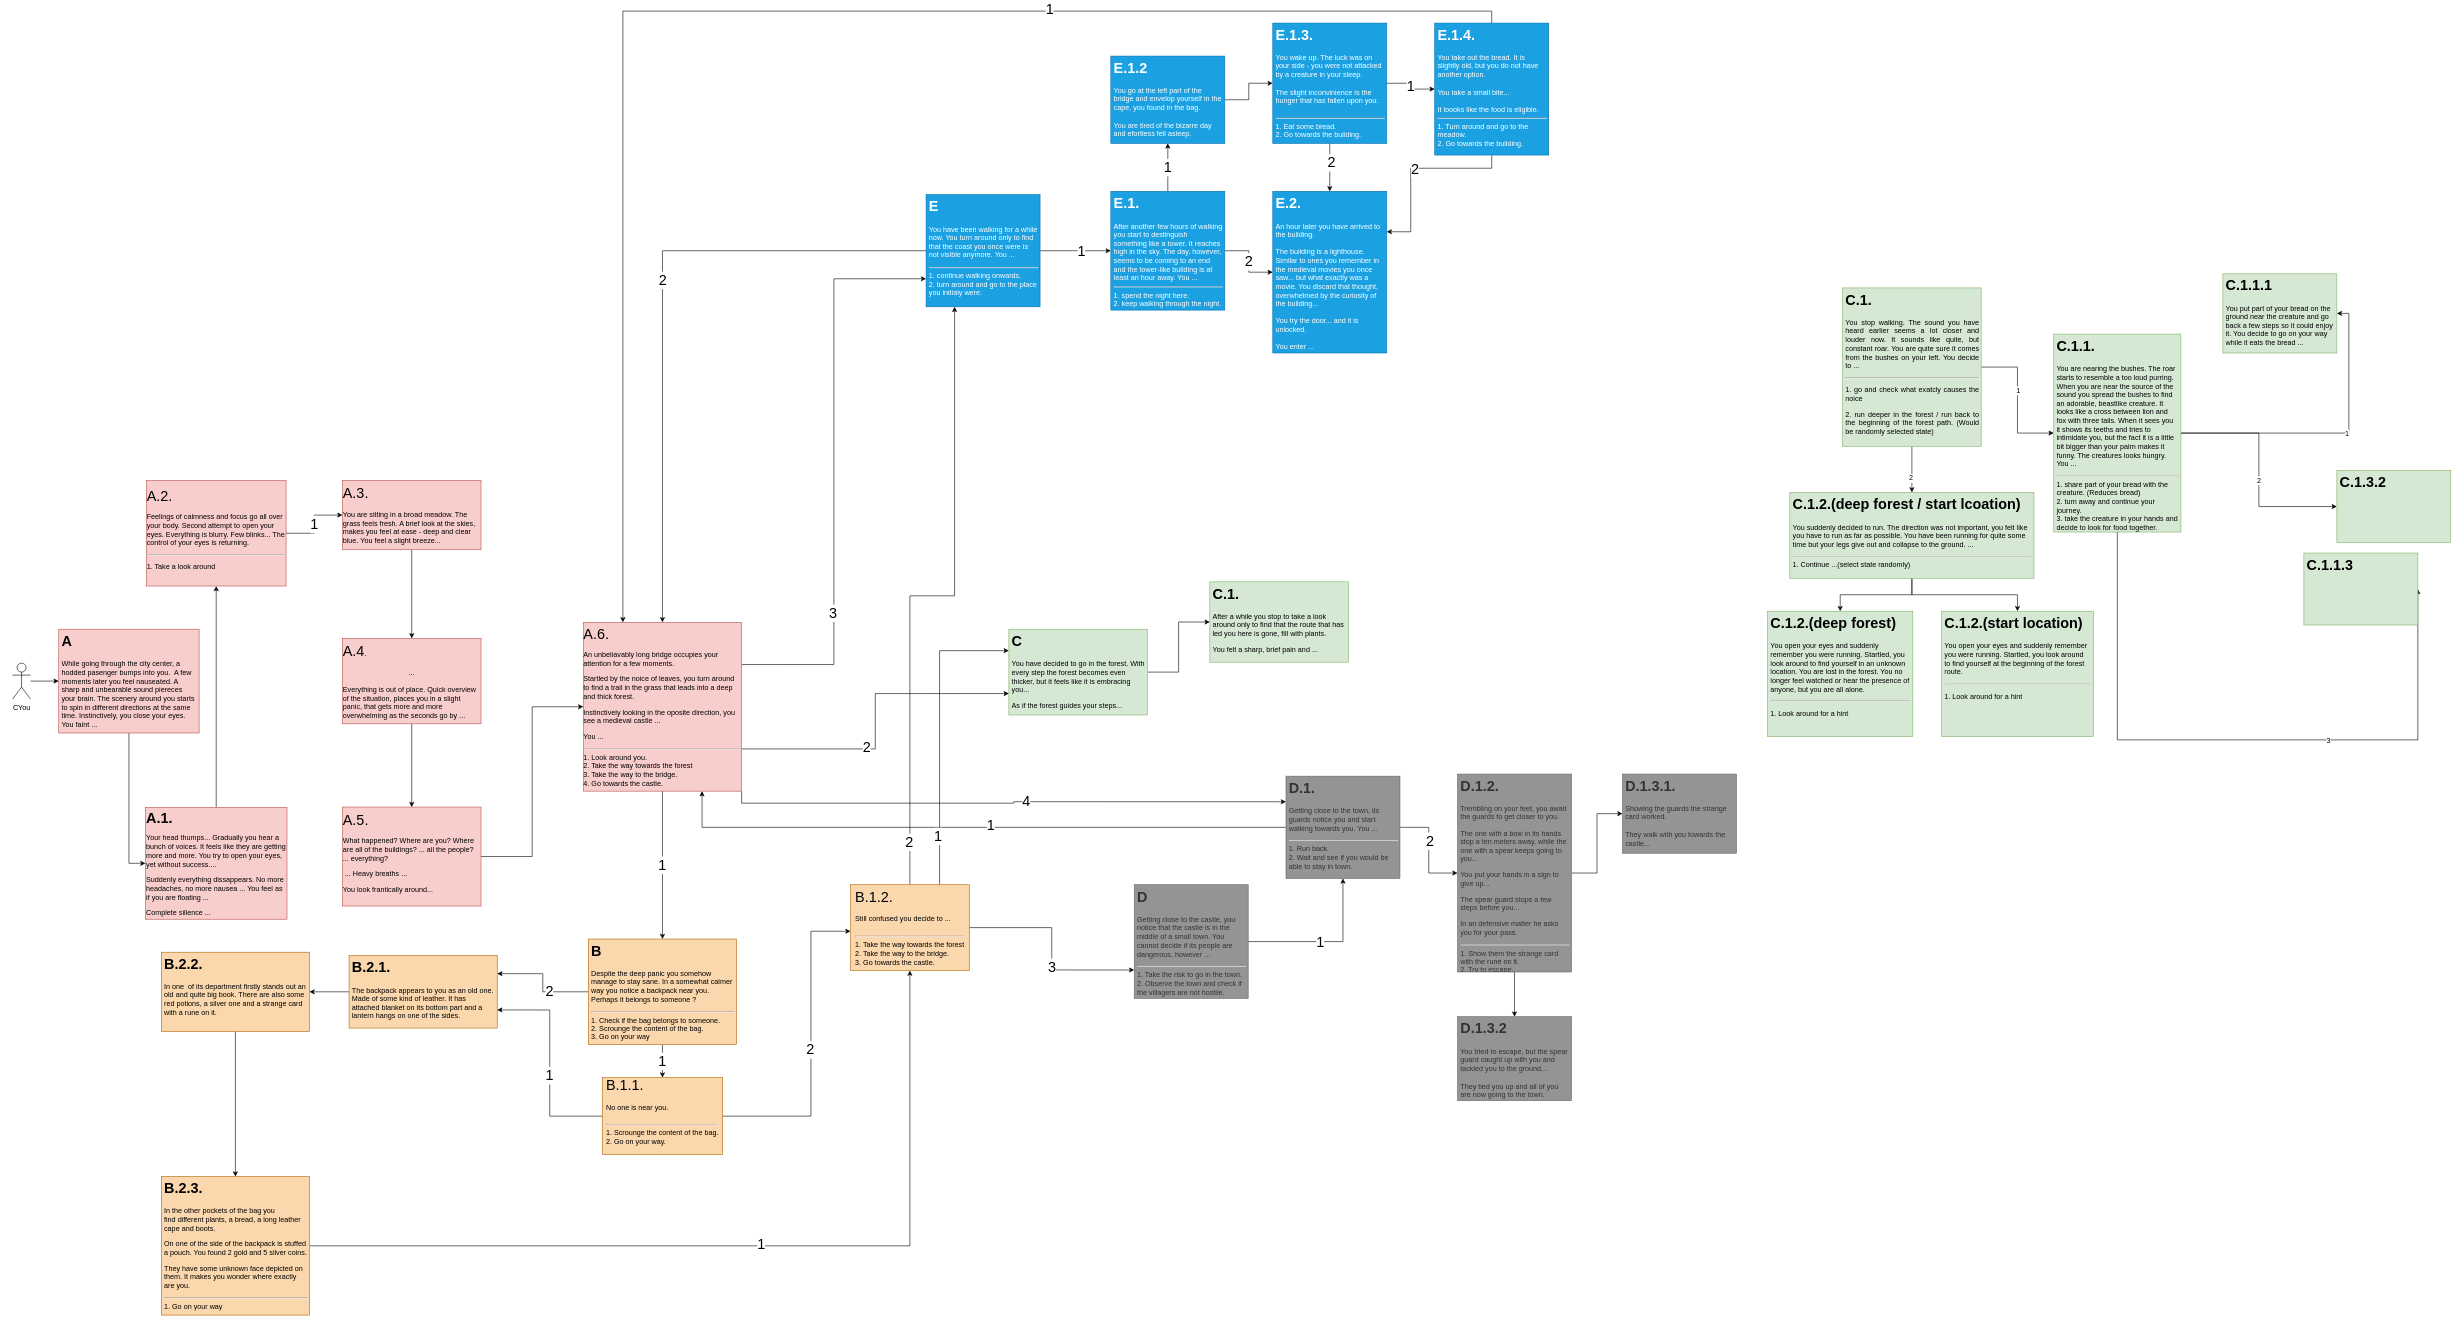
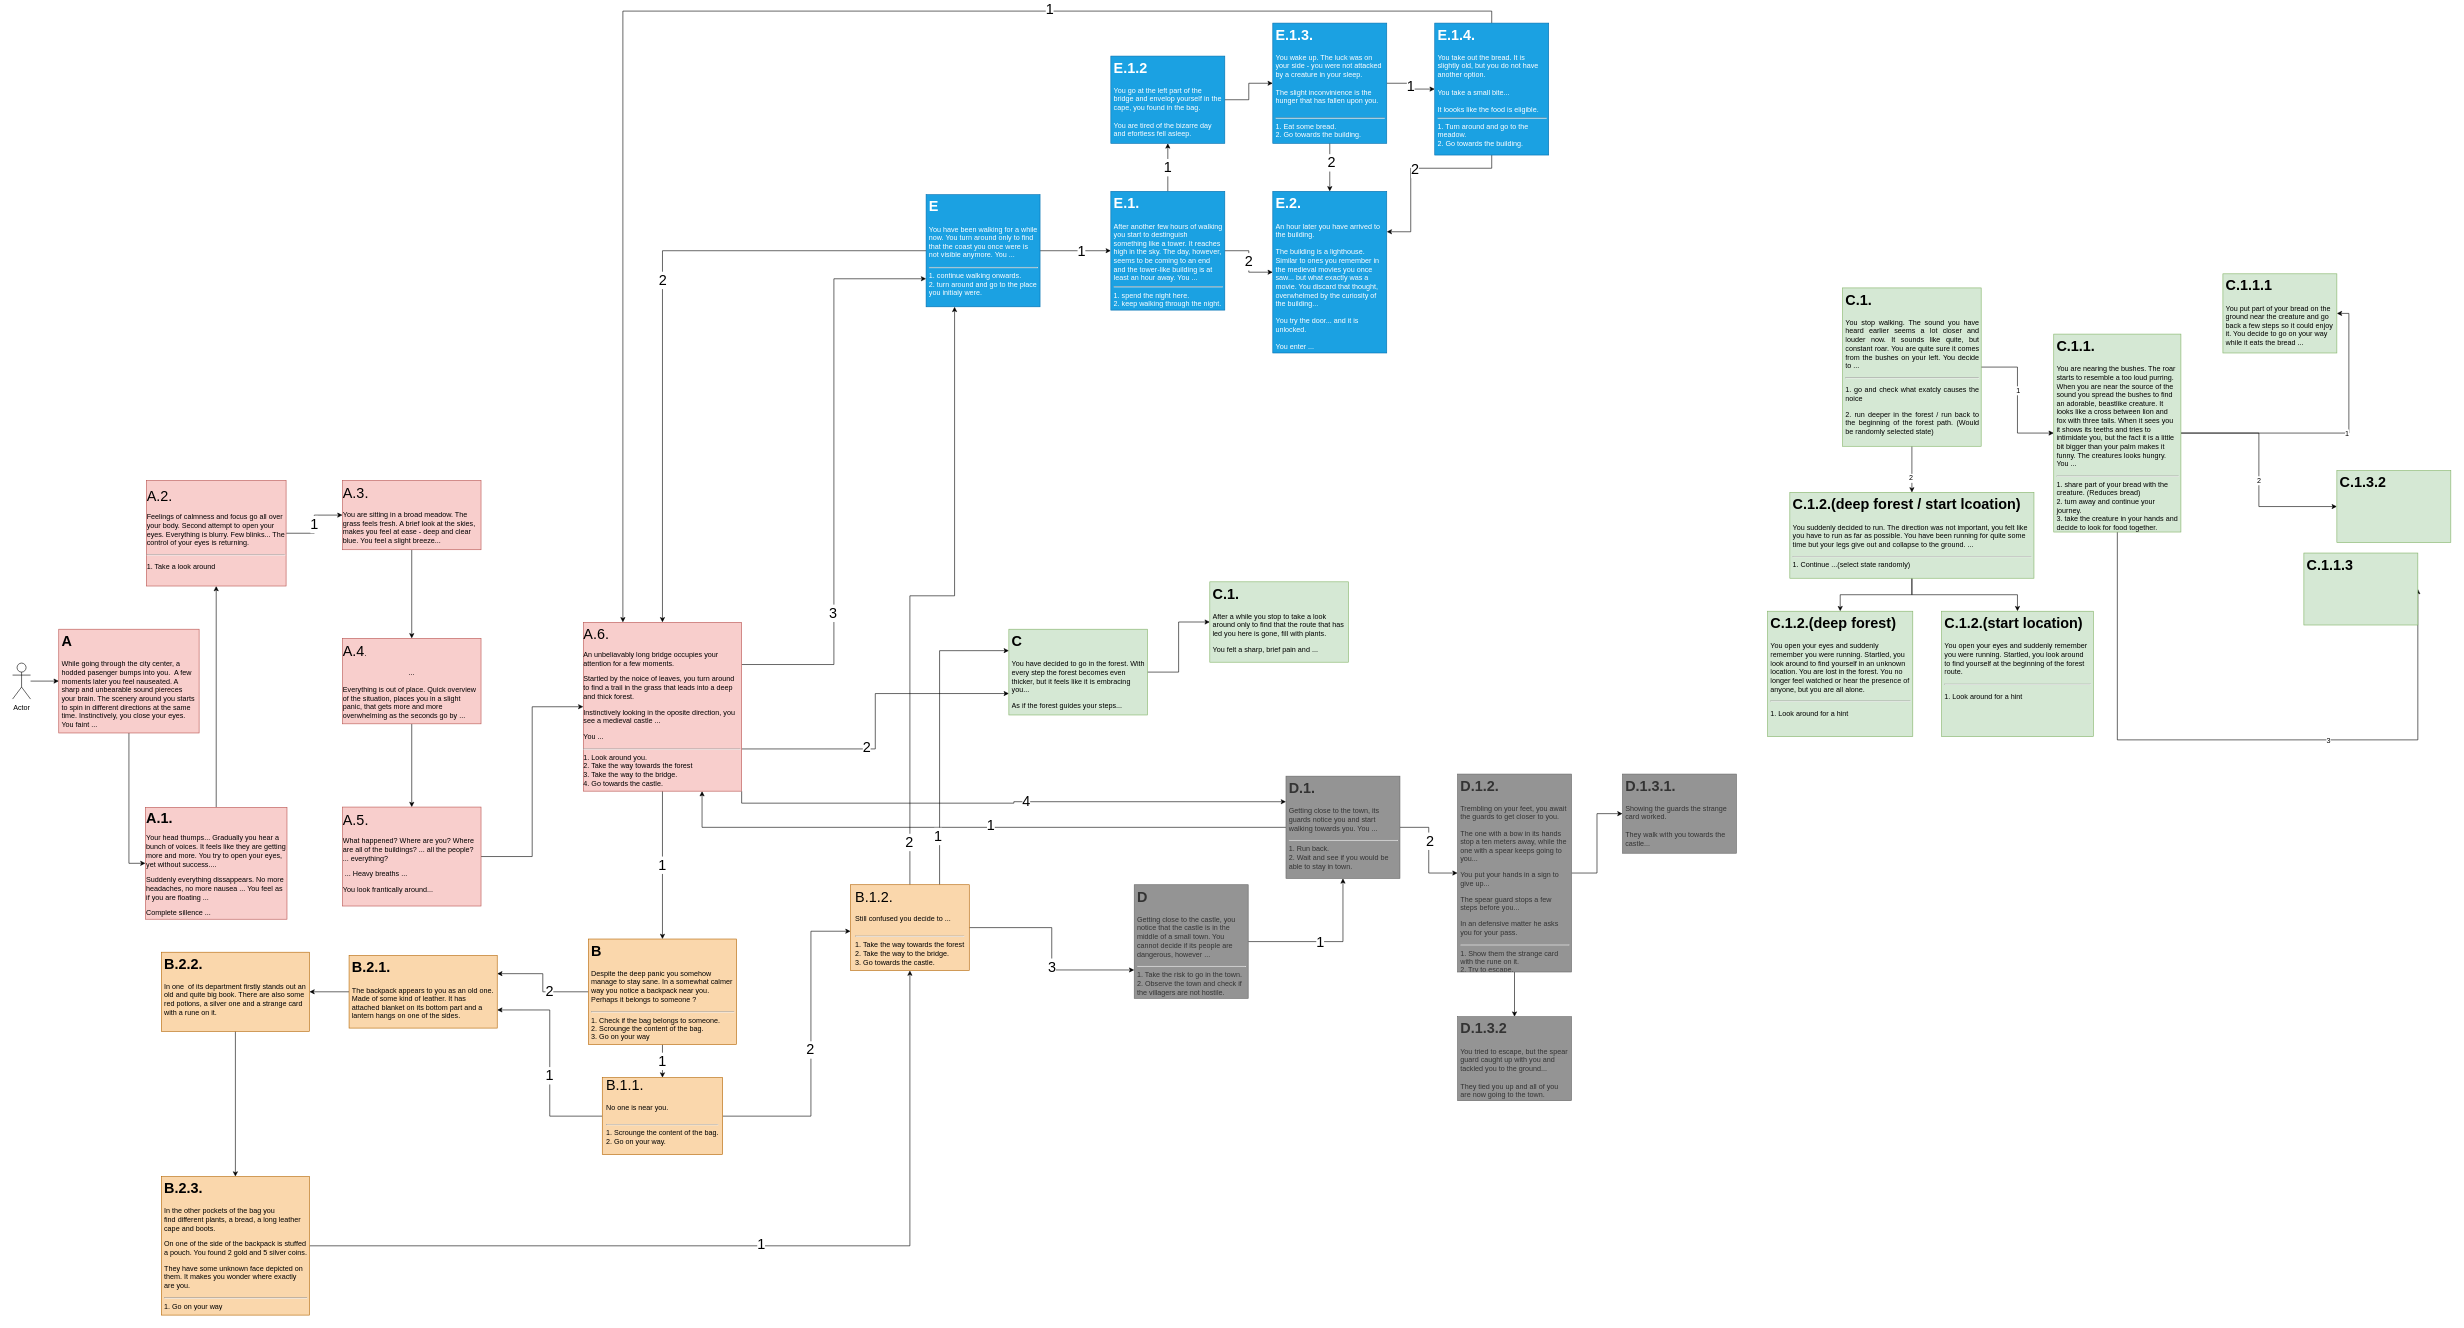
node "CYou": label "CYou" -> "Actor"
